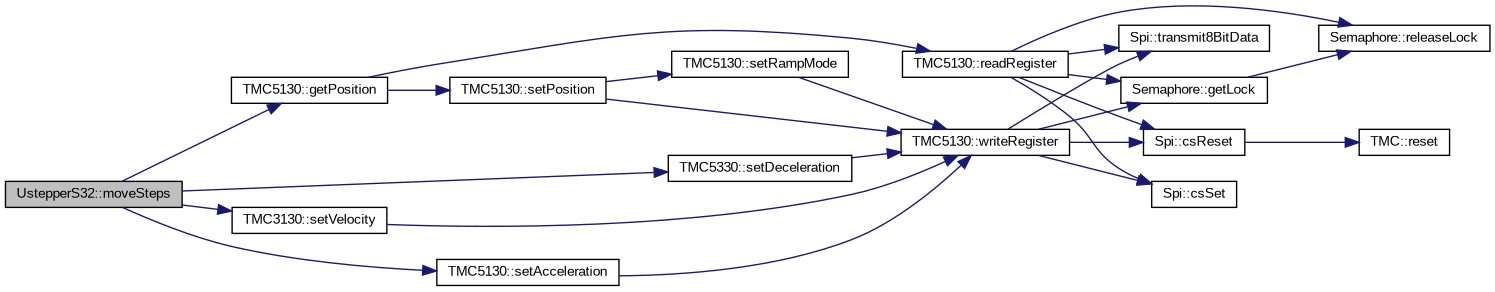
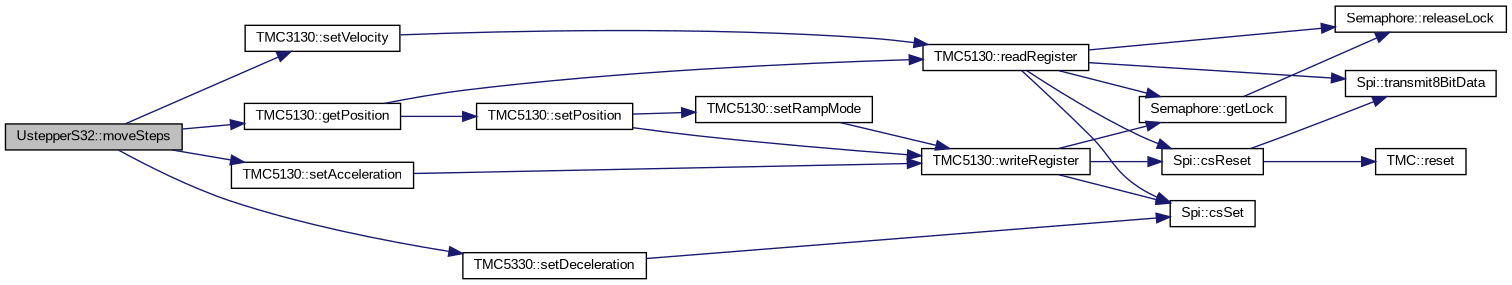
edge "TMC5130::writeRegister" -> "Spi::transmit8BitData": now "Spi::csReset" -> "Spi::transmit8BitData"
edge "TMC5330::setDeceleration" -> "TMC5130::writeRegister": now "TMC5330::setDeceleration" -> "Spi::csSet"
edge "TMC3130::setVelocity" -> "TMC5130::writeRegister": now "TMC3130::setVelocity" -> "TMC5130::readRegister"
